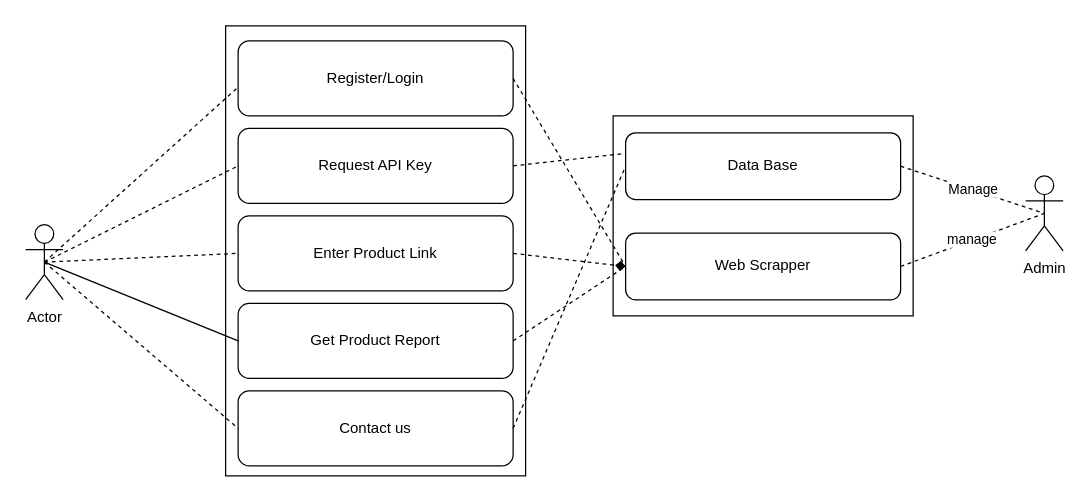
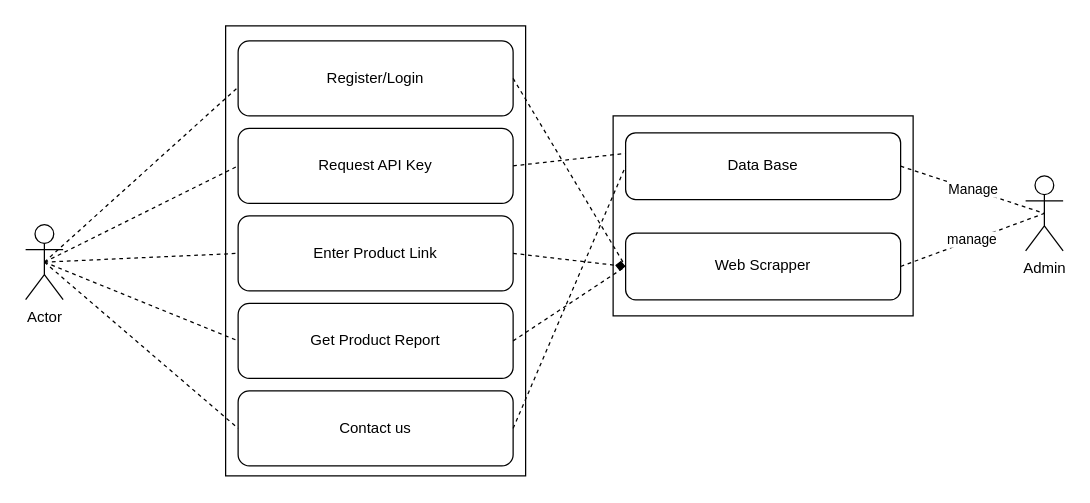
edge "Actor" -- "Get Product Report": style solid -> dashed
